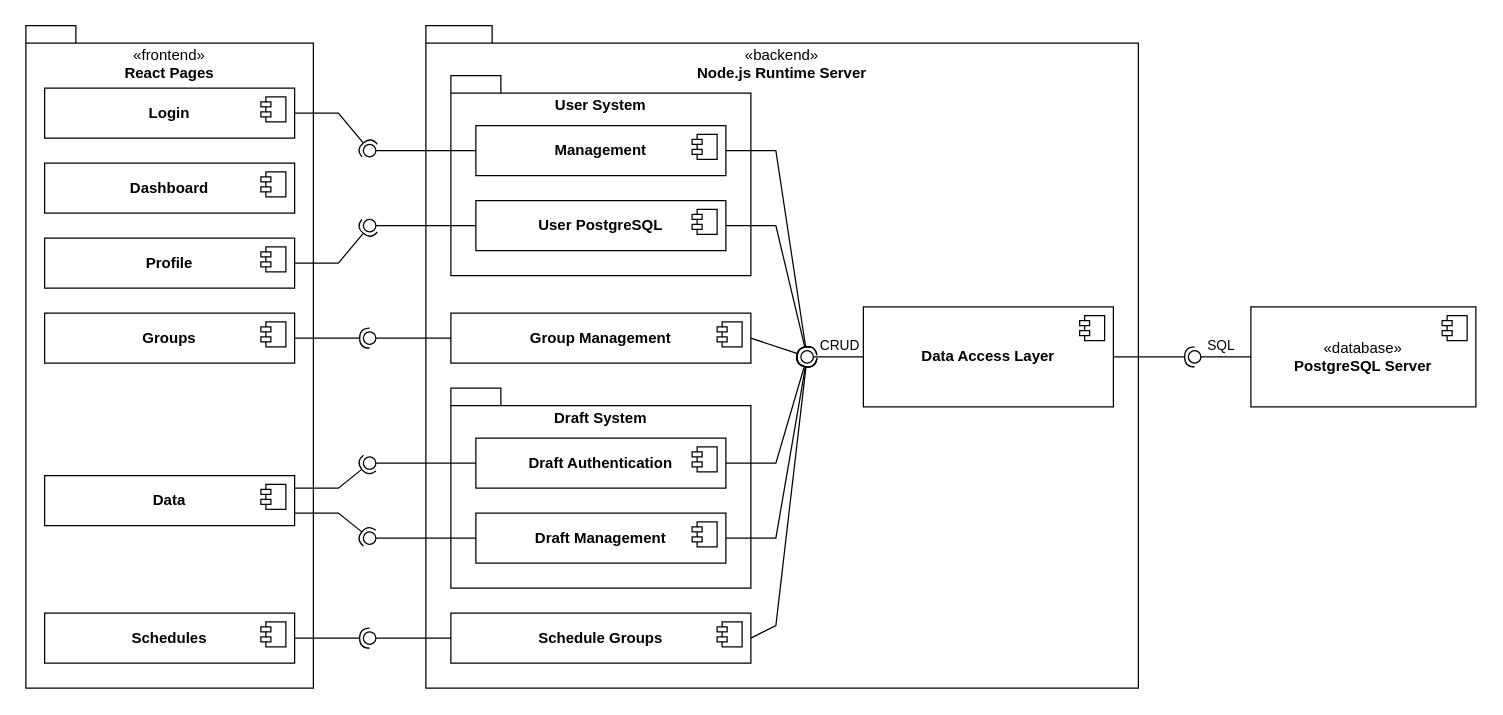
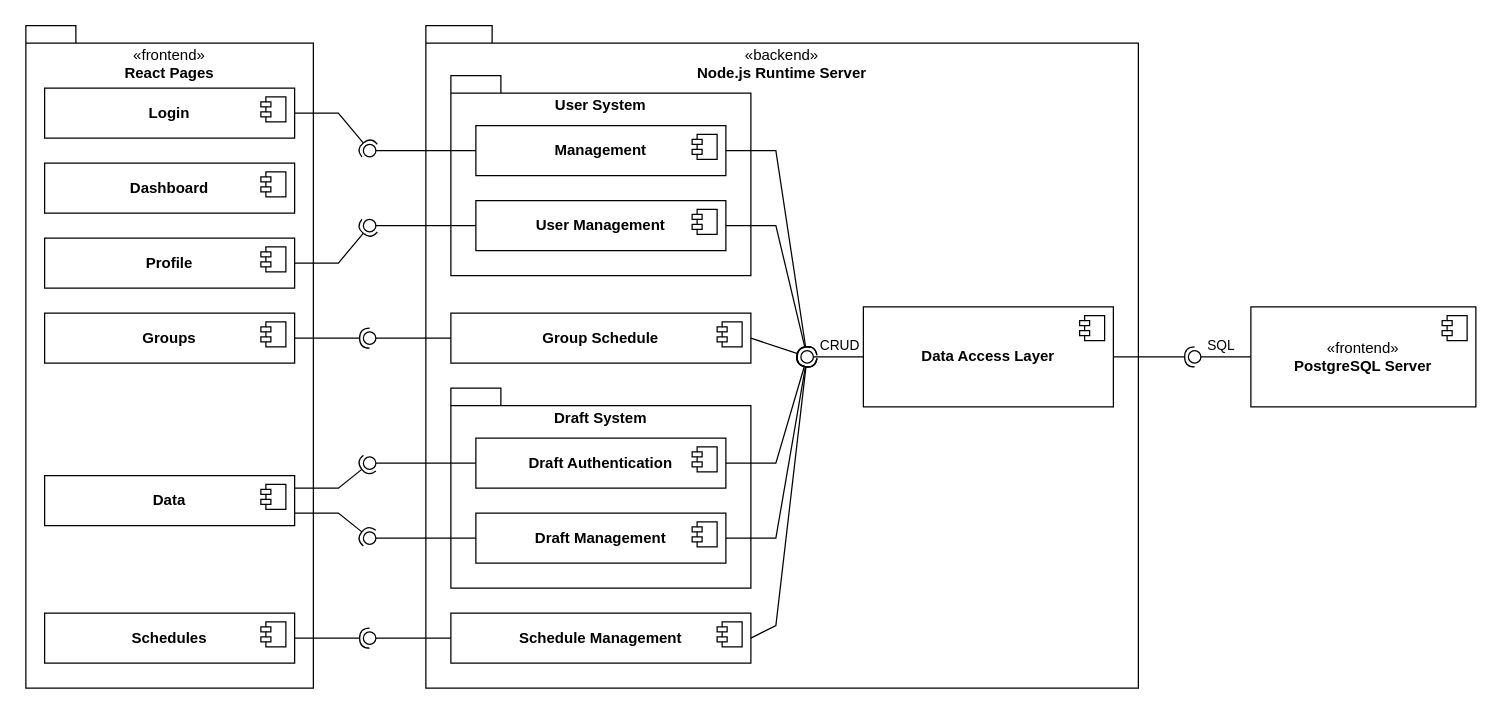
node "User PostgreSQL": label "User PostgreSQL" -> "User Management"
node "Group Management": label "Group Management" -> "Group Schedule"
node "«database» PostgreSQL Server": label "«database» PostgreSQL Server" -> "«frontend» PostgreSQL Server"
node "Schedule Groups": label "Schedule Groups" -> "Schedule Management"
